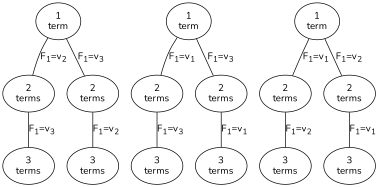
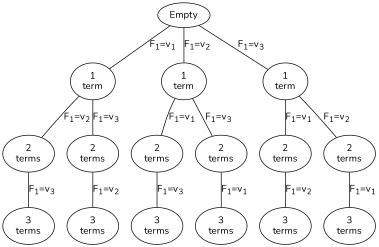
node "Empty": added
